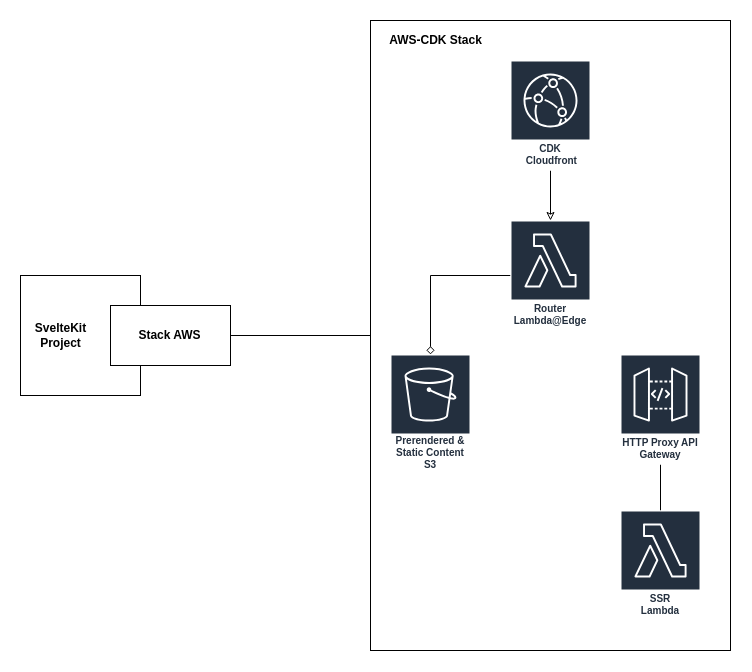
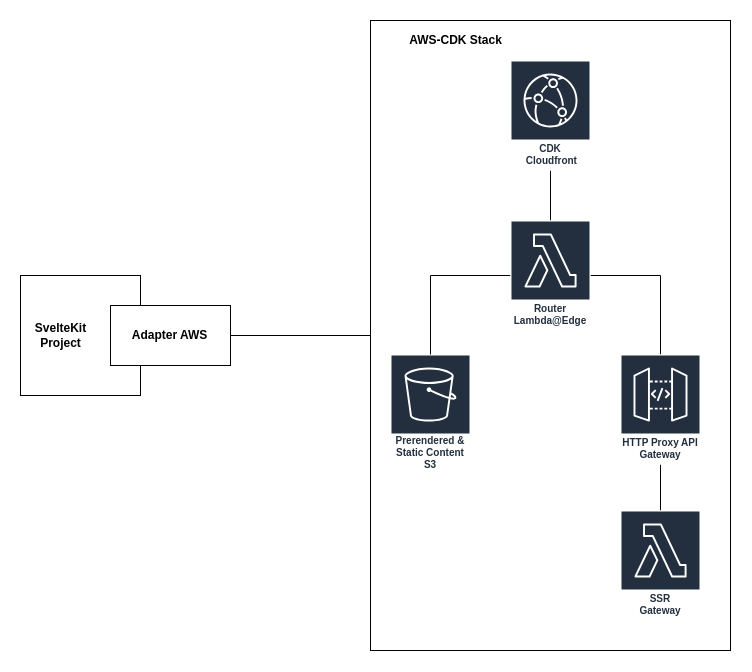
node "AWS-CDK Stack": moved (436, 41) -> (456, 41)
edge "CDK Cloudfront" -> "Router Lambda@Edge": arrowhead classic -> none
edge "Router Lambda@Edge" -- "HTTP Proxy API Gateway": added
node "Stack AWS": label "Stack AWS" -> "Adapter AWS"
edge "Router Lambda@Edge" -> "Prerendered & Static Content S3": arrowhead diamond -> none
node "SSR Lambda": label "SSR Lambda" -> "SSR Gateway"
